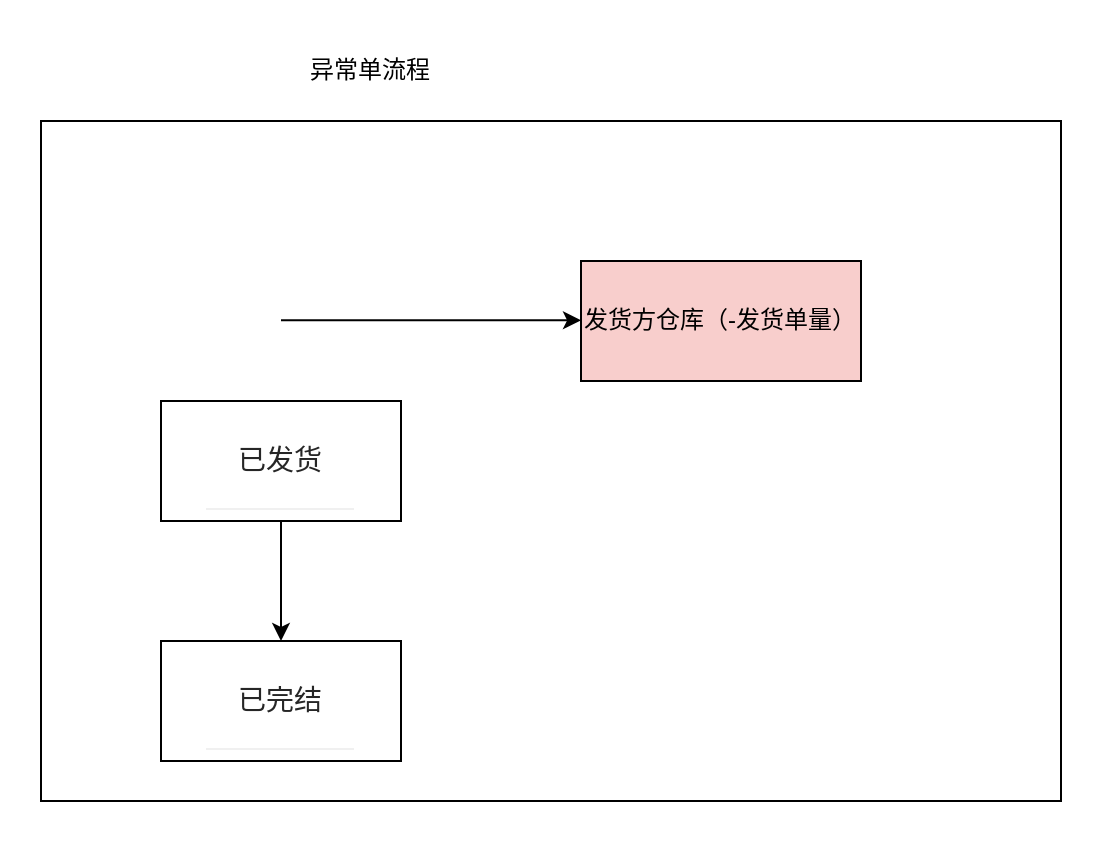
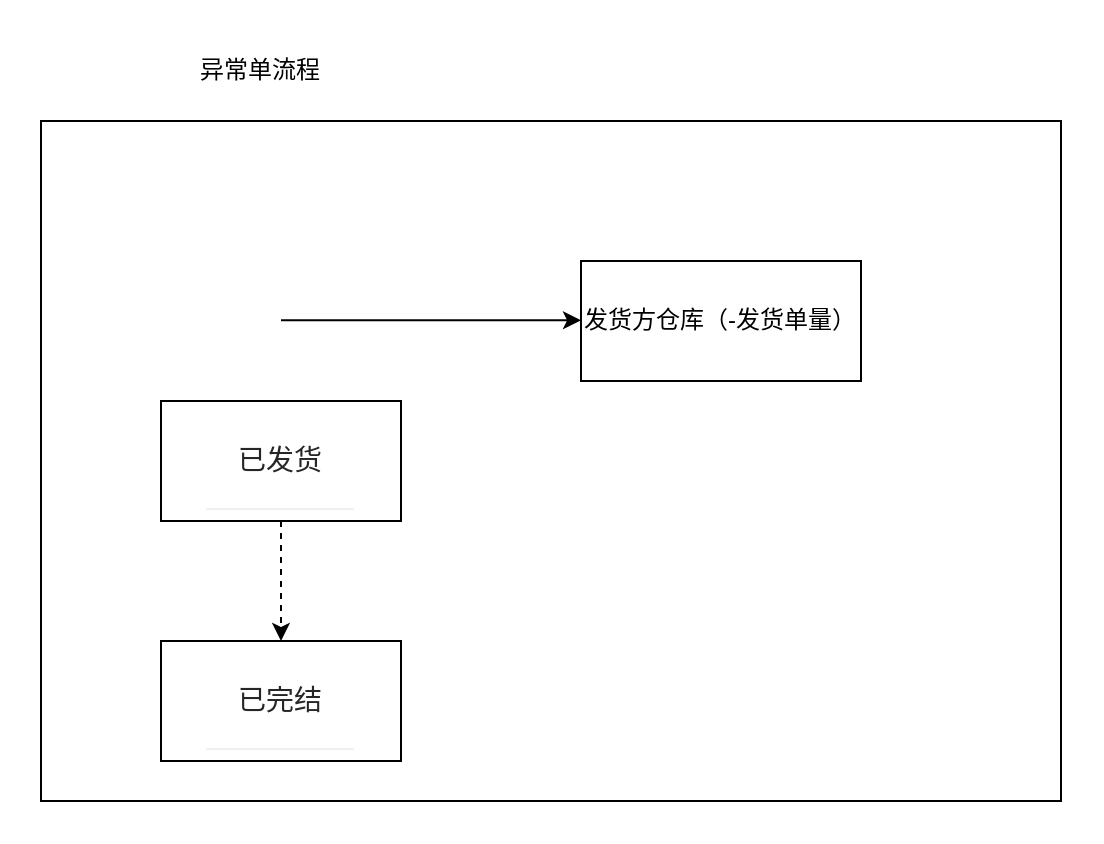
node "异常单流程": moved (371, 71) -> (261, 71)
node "发货方仓库（-发货单量）": fillcolor #f8cecc -> #ffffff
edge "已发货" -> "已完结": style solid -> dashed
